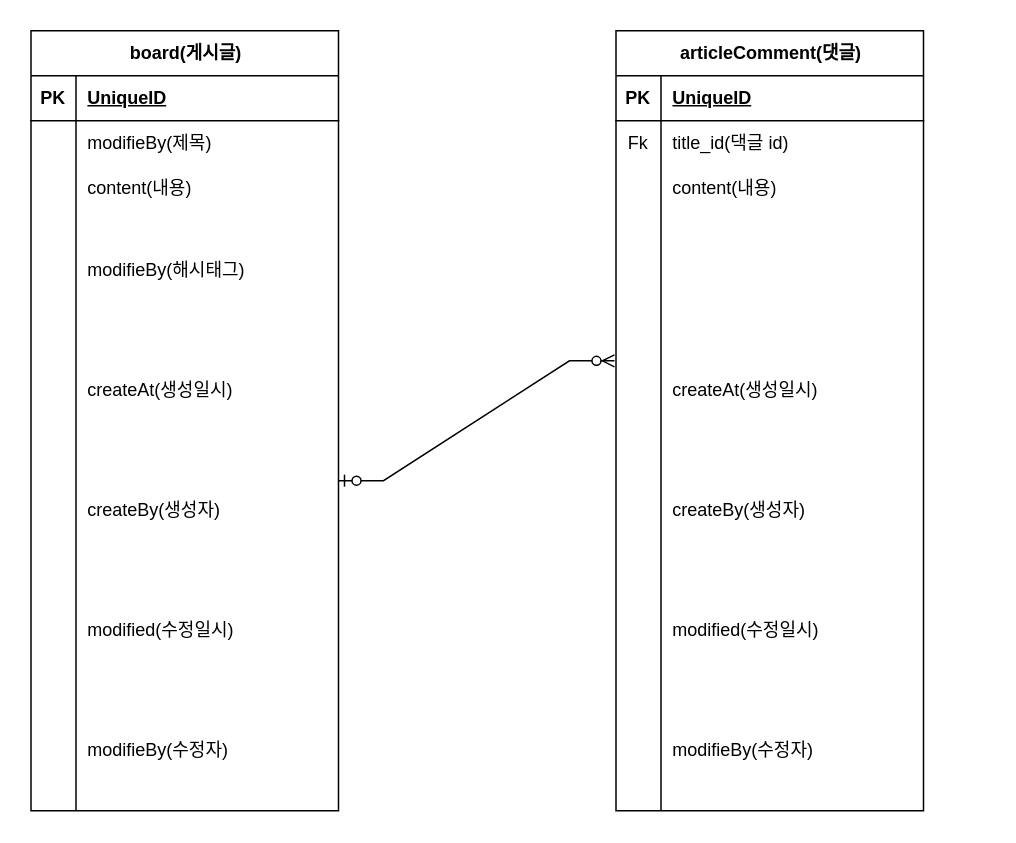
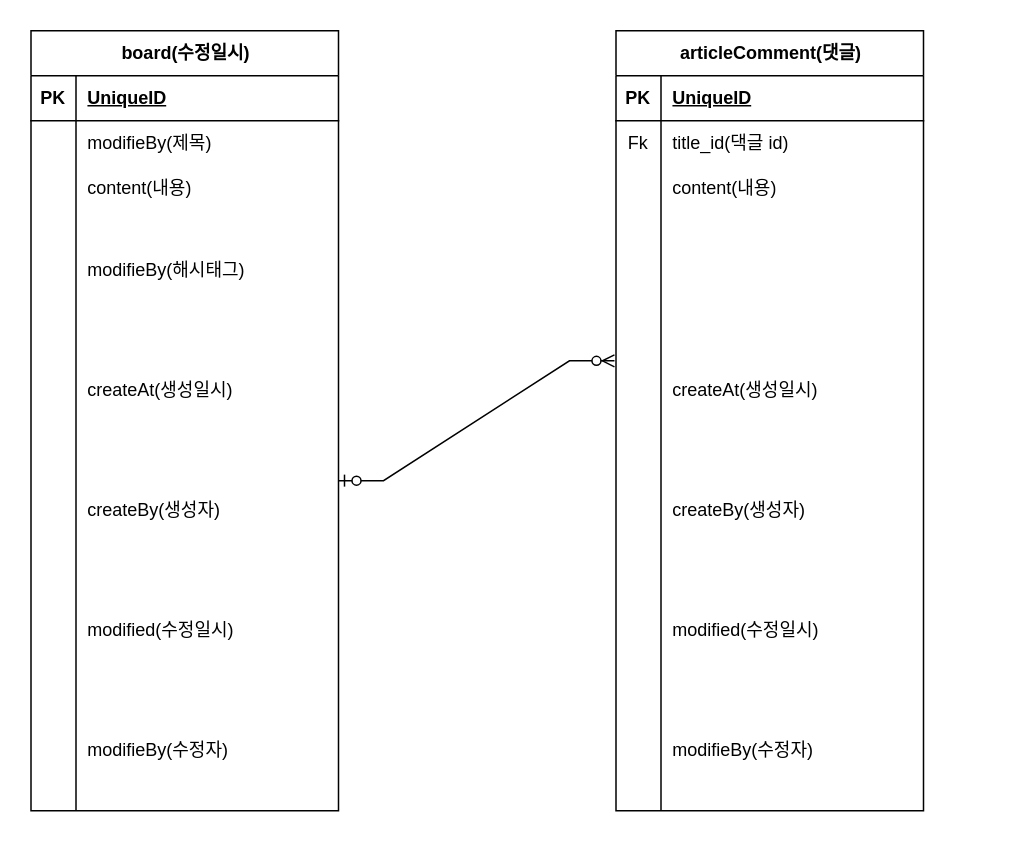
node "board(게시글)": label "board(게시글)" -> "board(수정일시)"
